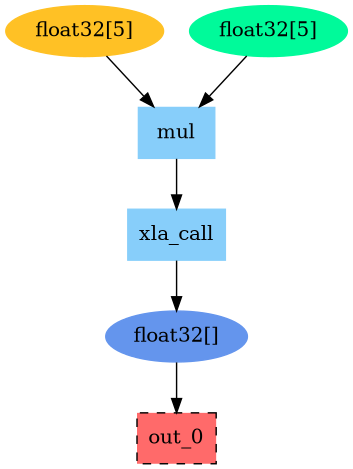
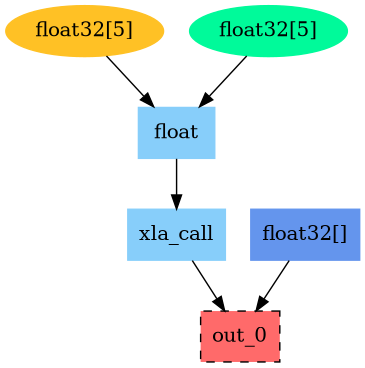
node "mul": label "mul" -> "float"
edge "xla_call" -> "float32[]": now "xla_call" -> "out_0"
node "float32[]": shape ellipse -> box
